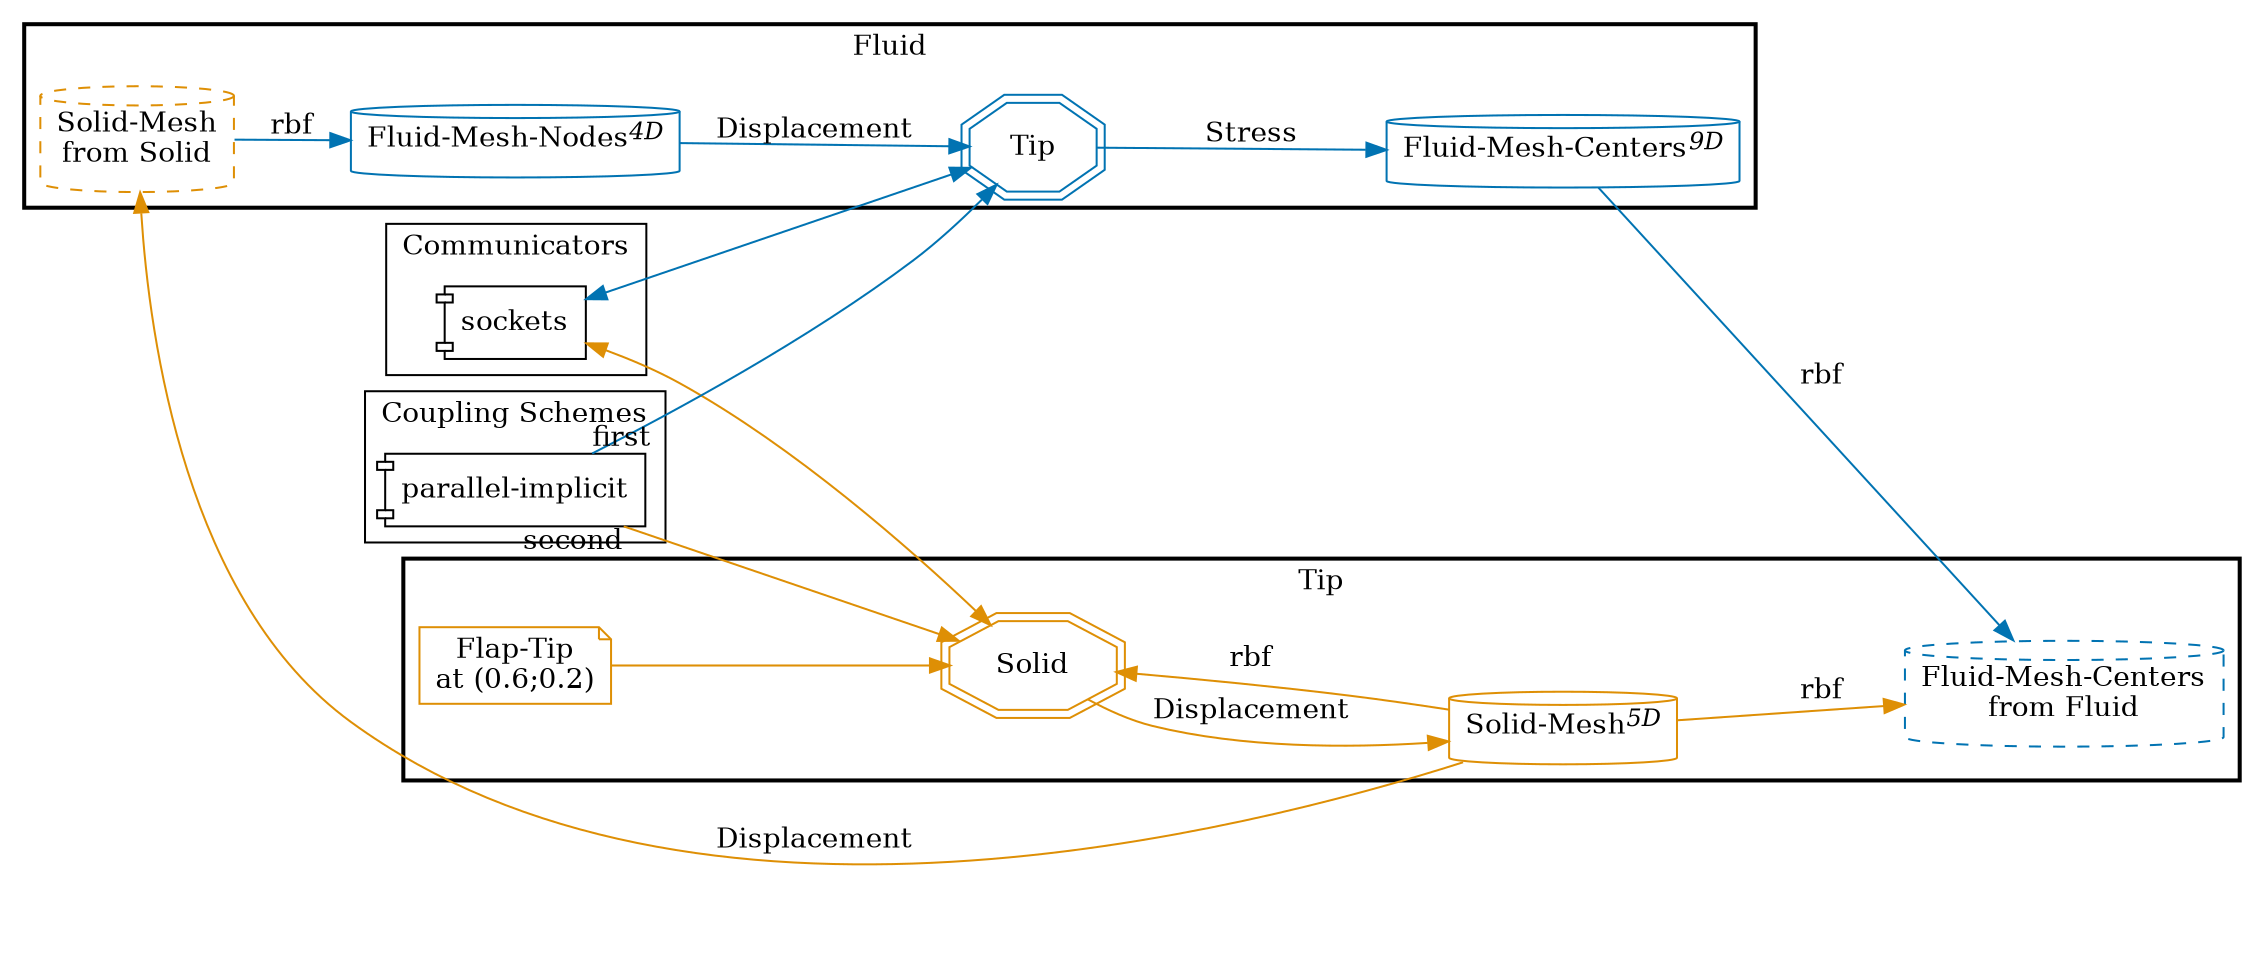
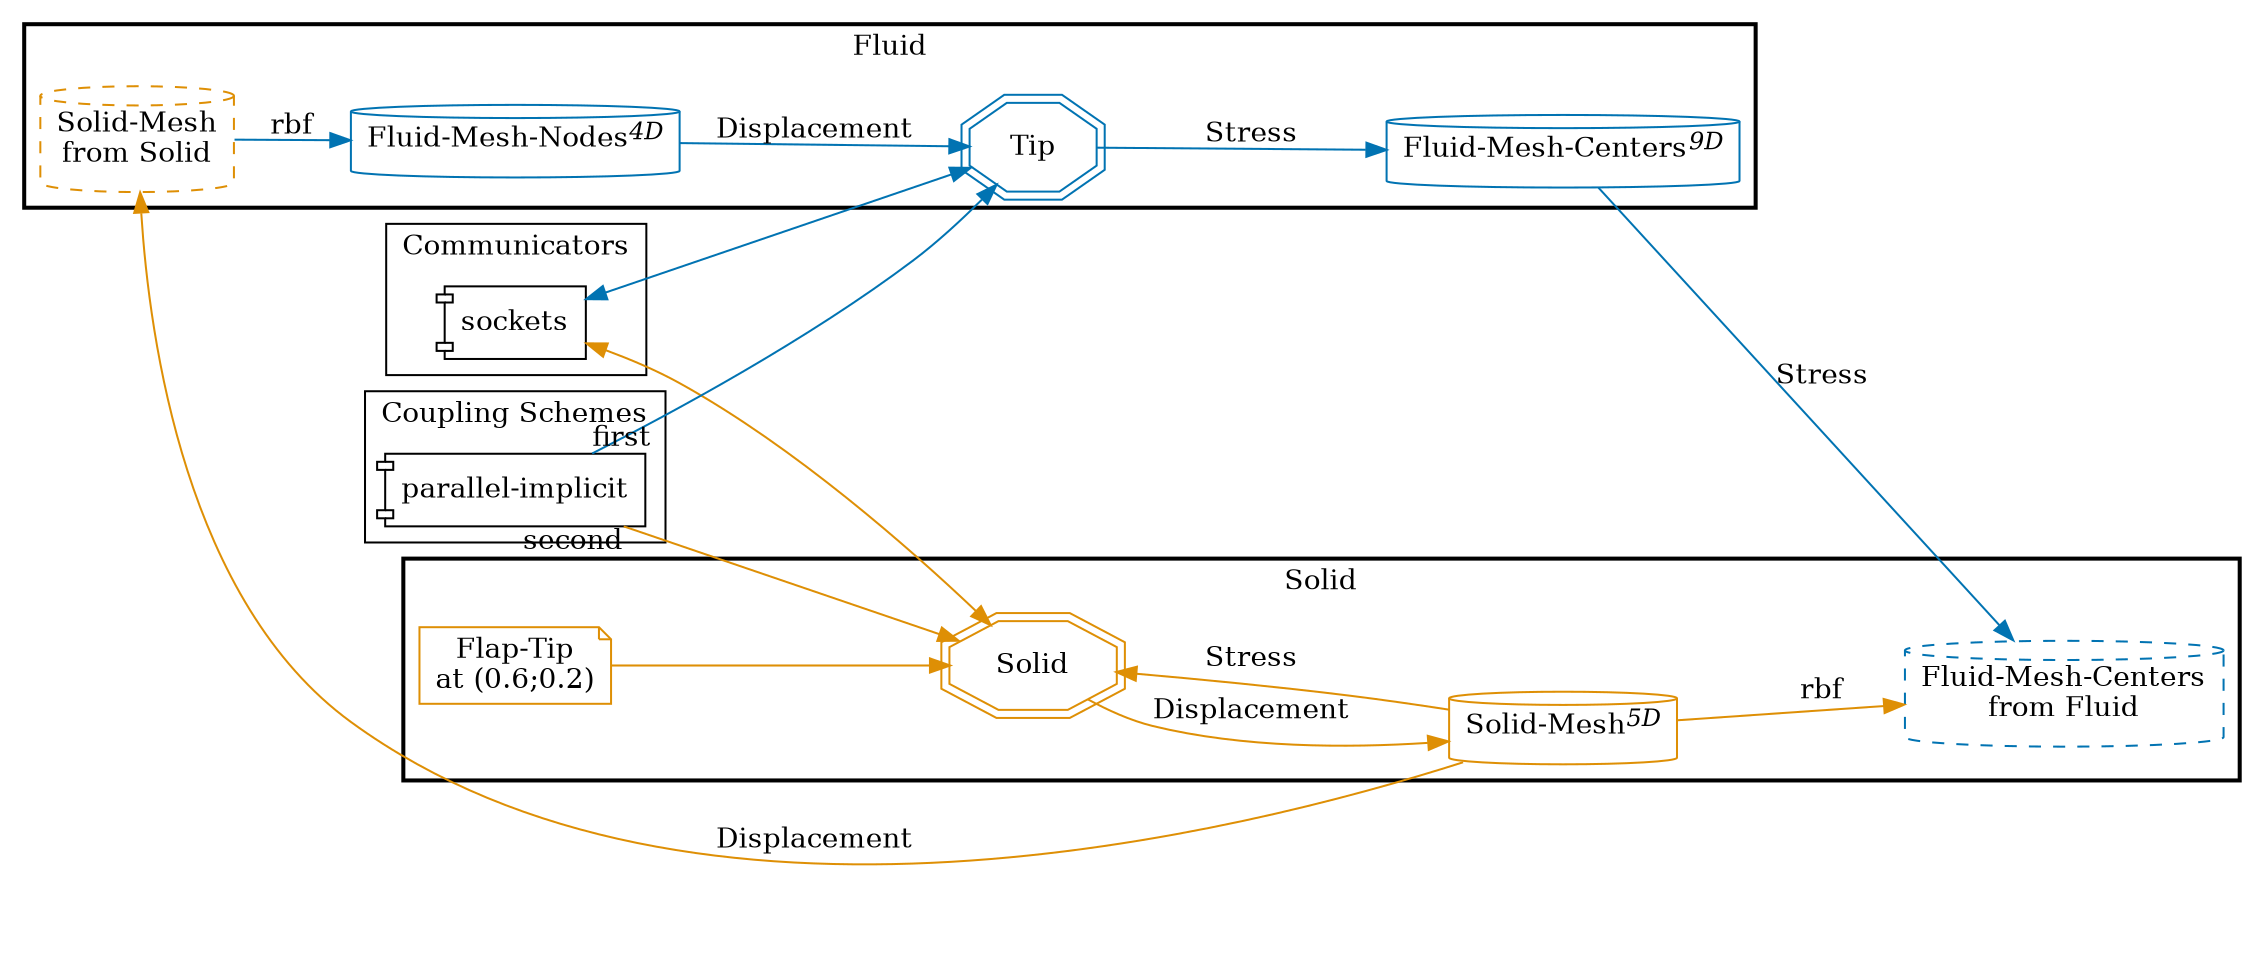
edge "Fluid-Mesh-Centers" -> "Fluid-Mesh-Centers from Fluid": label "rbf" -> "Stress"
cluster "Tip": label "Tip" -> "Solid"
edge "Solid-Mesh" -> "Solid": label "rbf" -> "Stress"
